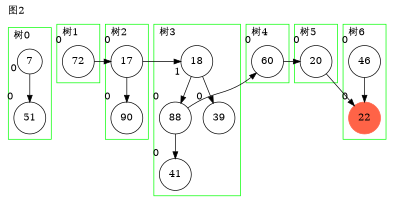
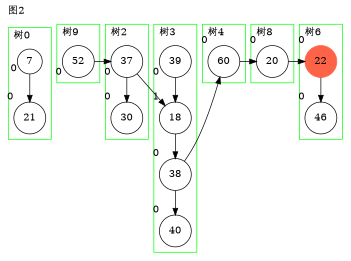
cluster "树1": label "树1" -> "树9"
cluster "树5": label "树5" -> "树8"
node "72 0": label "72 0" -> "52 0"
node "17 0": label "17 0" -> "37 0"
edge "46 0" -> "22 0": reversed
edge "18 1" -> "39 0": reversed
node "51 0": label "51 0" -> "21 0"
node "90 0": label "90 0" -> "30 0"
node "88 0": label "88 0" -> "38 0"
node "41 0": label "41 0" -> "40 0"
